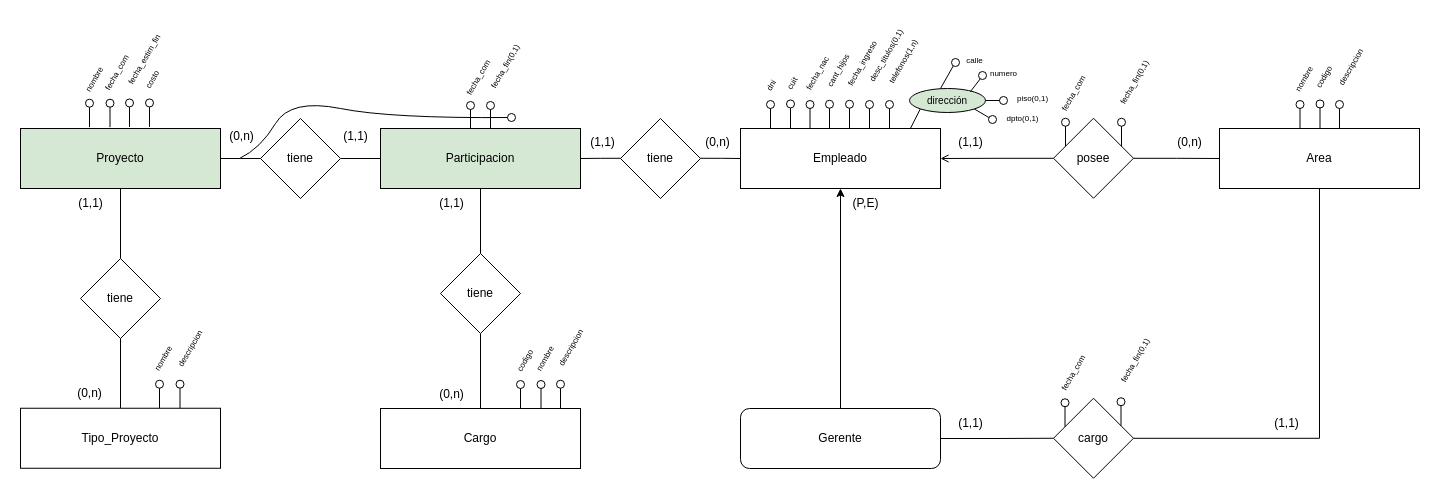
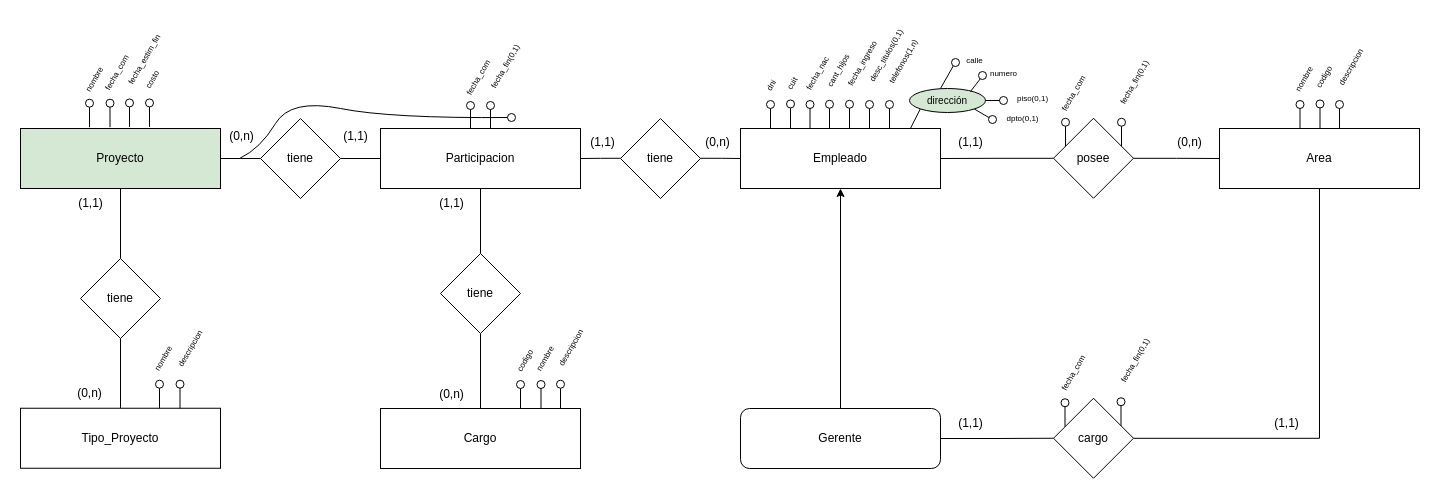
edge "posee" -> "Empleado": arrowhead open -> none
node "Participacion": fillcolor #d5e8d4 -> #ffffff
node "(P,E)": removed
